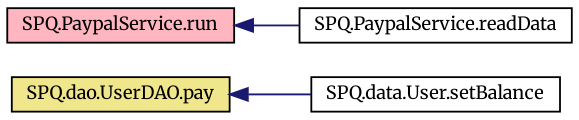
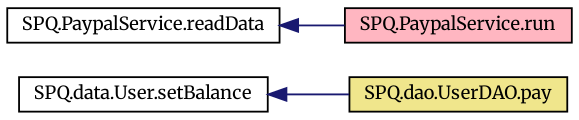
edge "SPQ.PaypalService.readData" -> "SPQ.PaypalService.run": reversed
edge "SPQ.data.User.setBalance" -> "SPQ.dao.UserDAO.pay": reversed
